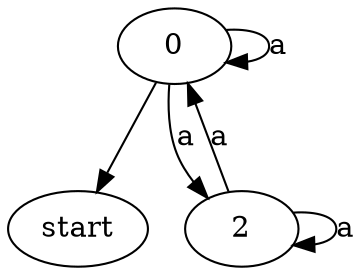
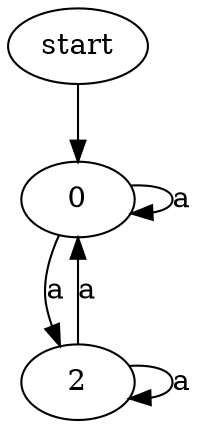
edge "0" -> "start": reversed
